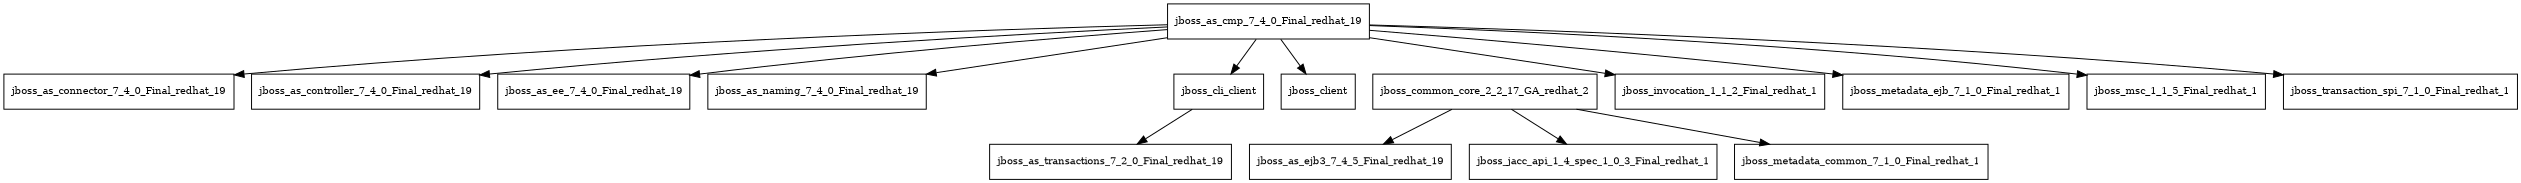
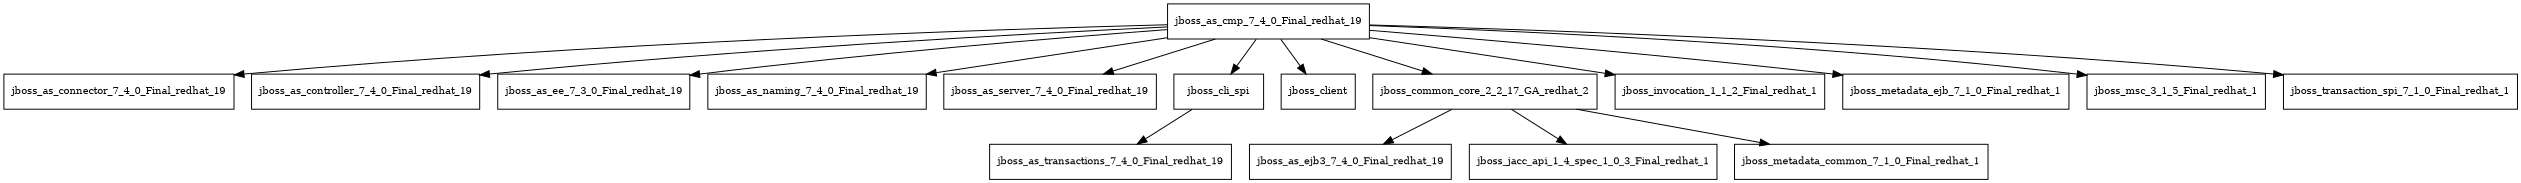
edge "jboss_as_cmp_7_4_0_Final_redhat_19" -> "jboss_common_core_2_2_17_GA_redhat_2": added
node "jboss_as_ee_7_4_0_Final_redhat_19": label "jboss_as_ee_7_4_0_Final_redhat_19" -> "jboss_as_ee_7_3_0_Final_redhat_19"
node "jboss_as_server_7_4_0_Final_redhat_19": added
node "jboss_cli_client": label "jboss_cli_client" -> "jboss_cli_spi"
node "jboss_msc_1_1_5_Final_redhat_1": label "jboss_msc_1_1_5_Final_redhat_1" -> "jboss_msc_3_1_5_Final_redhat_1"
node "jboss_as_transactions_7_2_0_Final_redhat_19": label "jboss_as_transactions_7_2_0_Final_redhat_19" -> "jboss_as_transactions_7_4_0_Final_redhat_19"
node "jboss_as_ejb3_7_4_5_Final_redhat_19": label "jboss_as_ejb3_7_4_5_Final_redhat_19" -> "jboss_as_ejb3_7_4_0_Final_redhat_19"
